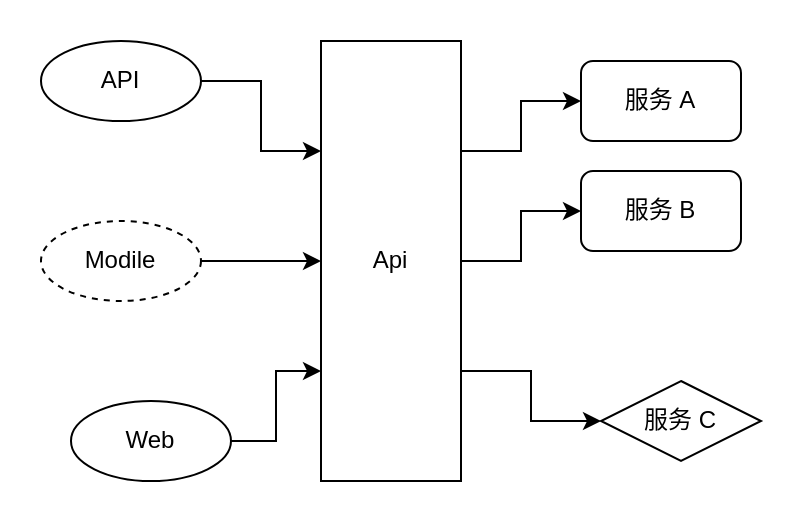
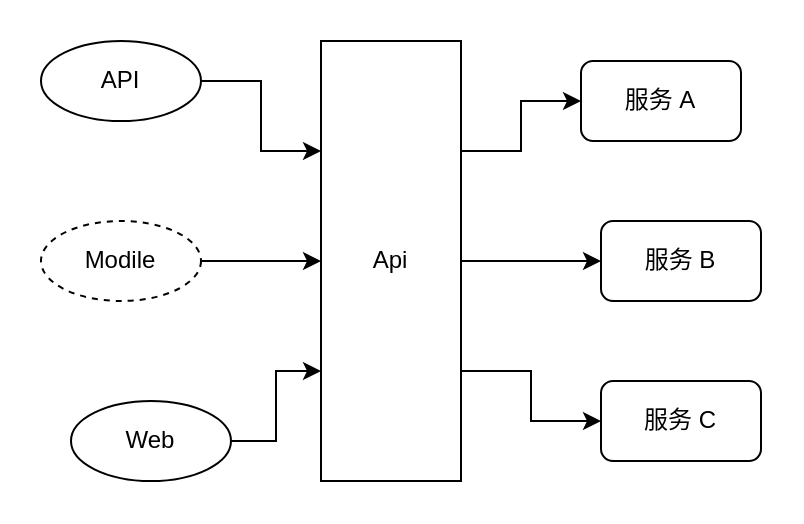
node "服务 B": moved (661, 211) -> (681, 261)
node "服务 C": shape diamond -> rounded rectangle
